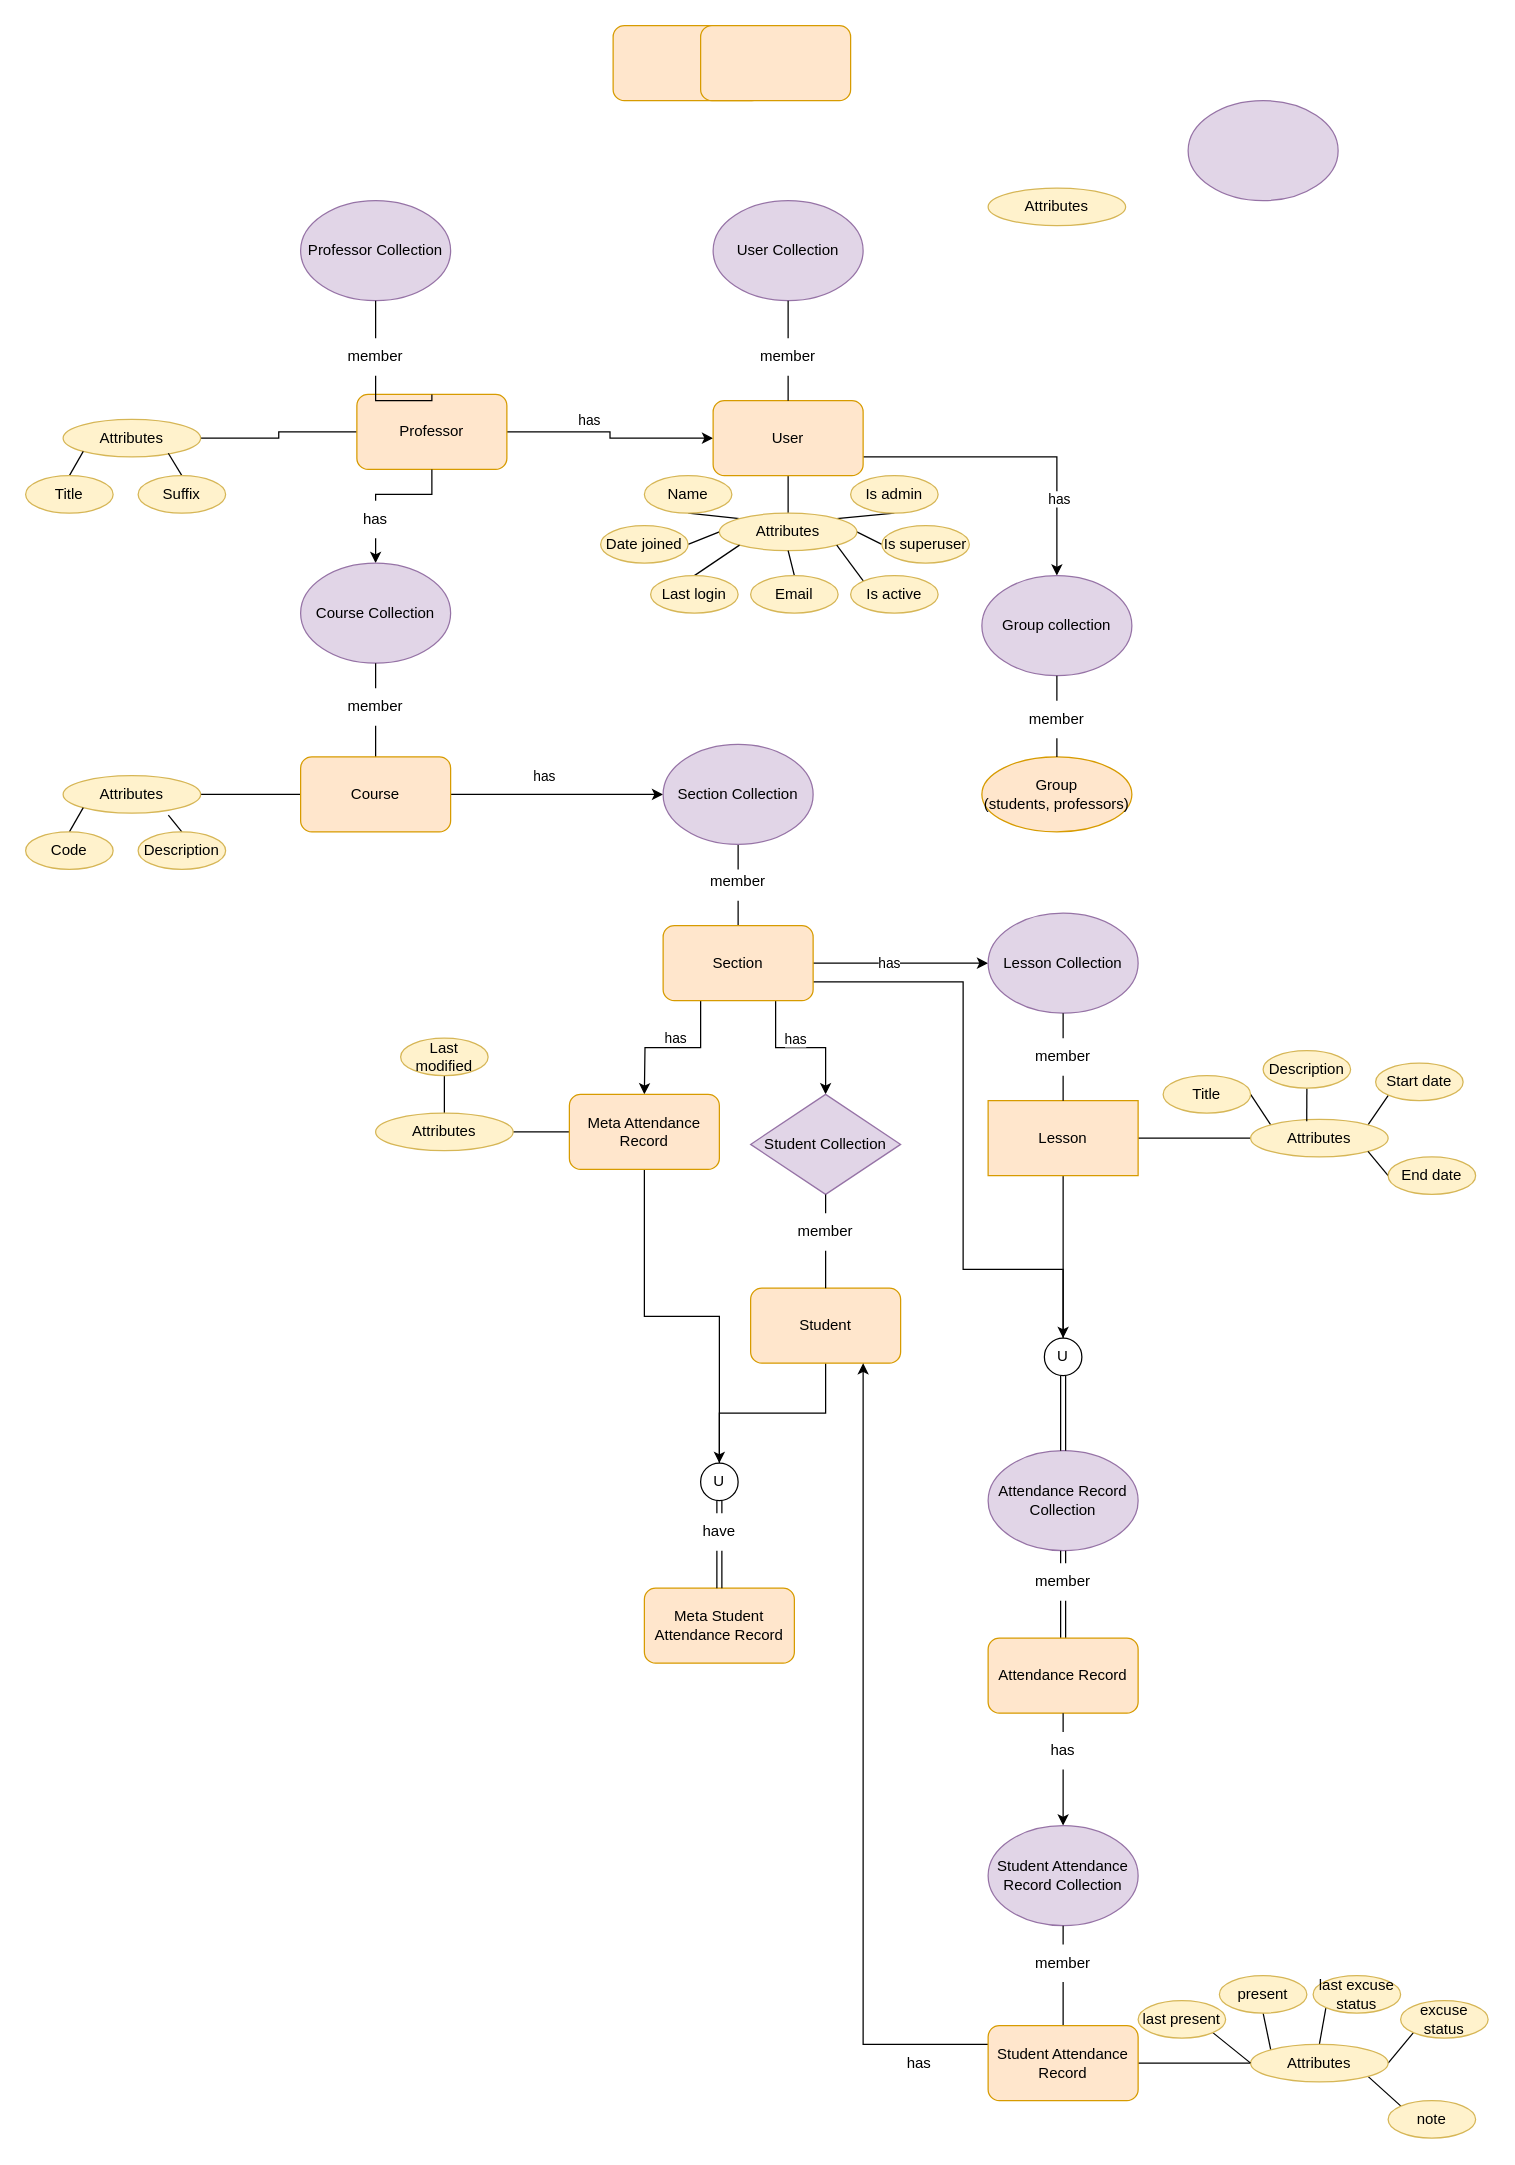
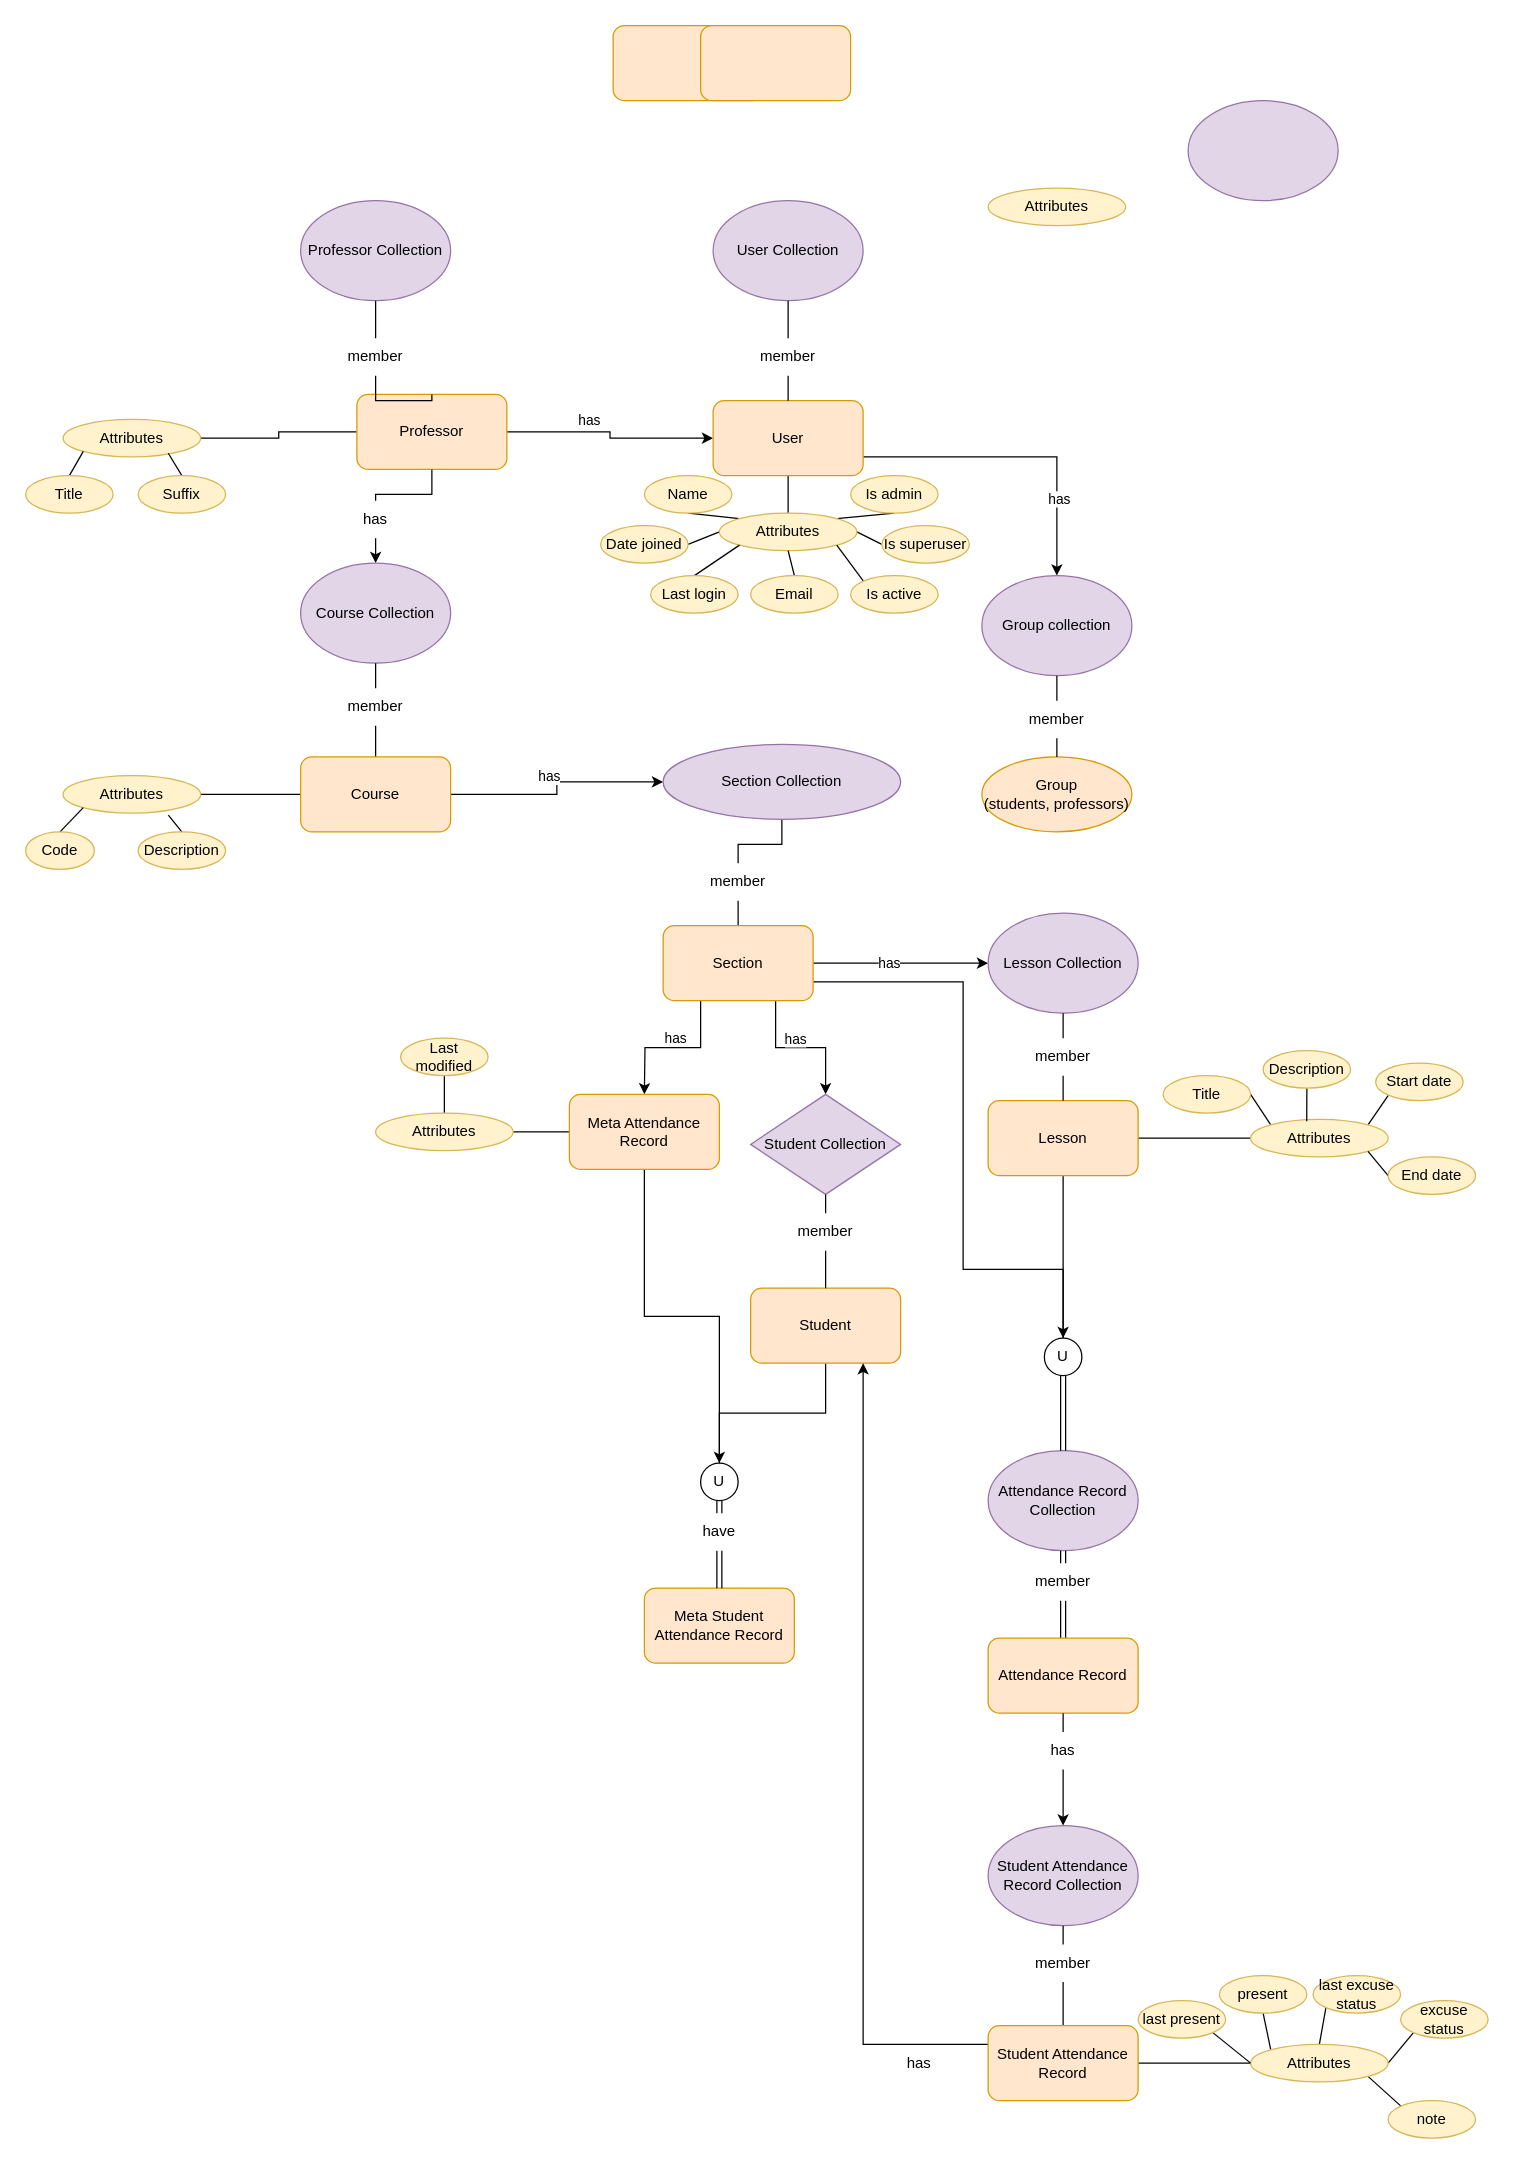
node "Section Collection": size 150x100 -> 238x75
node "Code": size 88x38 -> 69x38
node "Lesson": shape rectangle -> rounded rectangle
